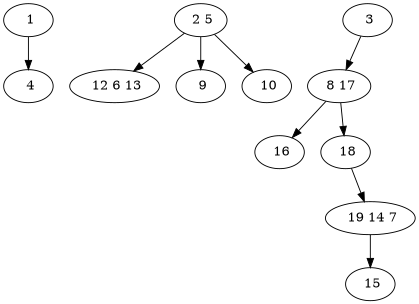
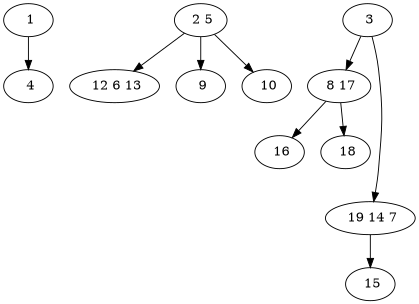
edge "18" -> "19 14 7": now "3" -> "19 14 7"
